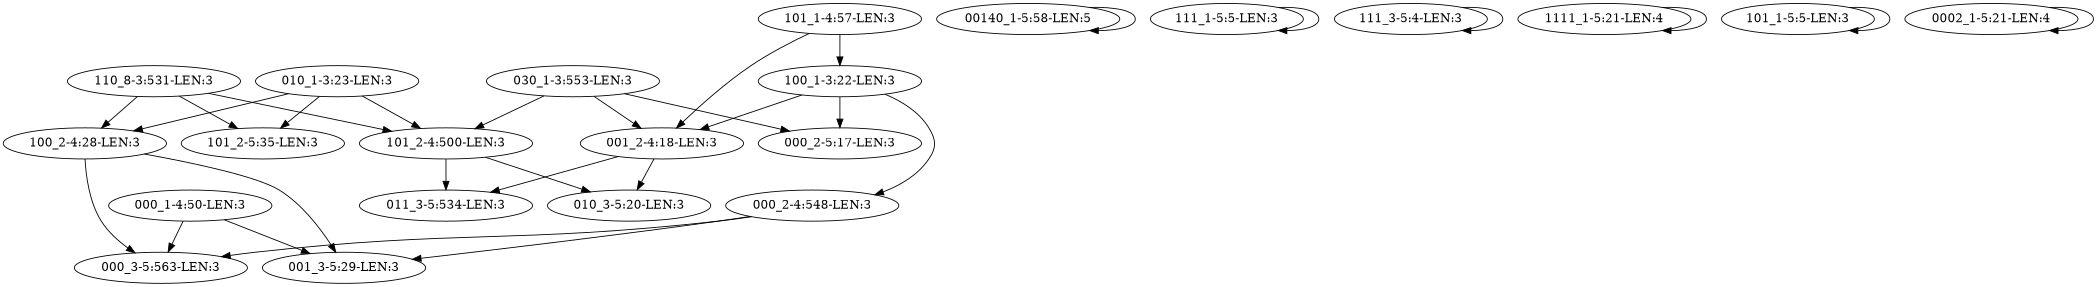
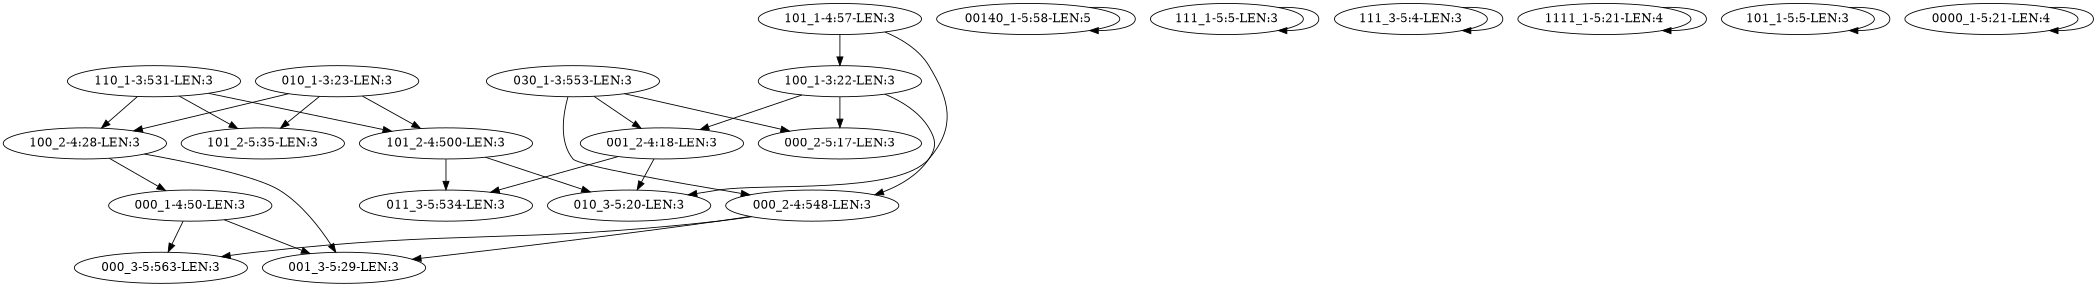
node "0002_1-5:21-LEN:4": label "0002_1-5:21-LEN:4" -> "0000_1-5:21-LEN:4"
edge "101_1-4:57-LEN:3" -> "001_2-4:18-LEN:3": now "101_1-4:57-LEN:3" -> "010_3-5:20-LEN:3"
node "110_8-3:531-LEN:3": label "110_8-3:531-LEN:3" -> "110_1-3:531-LEN:3"
edge "030_1-3:553-LEN:3" -> "101_2-4:500-LEN:3": now "030_1-3:553-LEN:3" -> "000_2-4:548-LEN:3"
edge "100_2-4:28-LEN:3" -> "000_3-5:563-LEN:3": now "100_2-4:28-LEN:3" -> "000_1-4:50-LEN:3"
